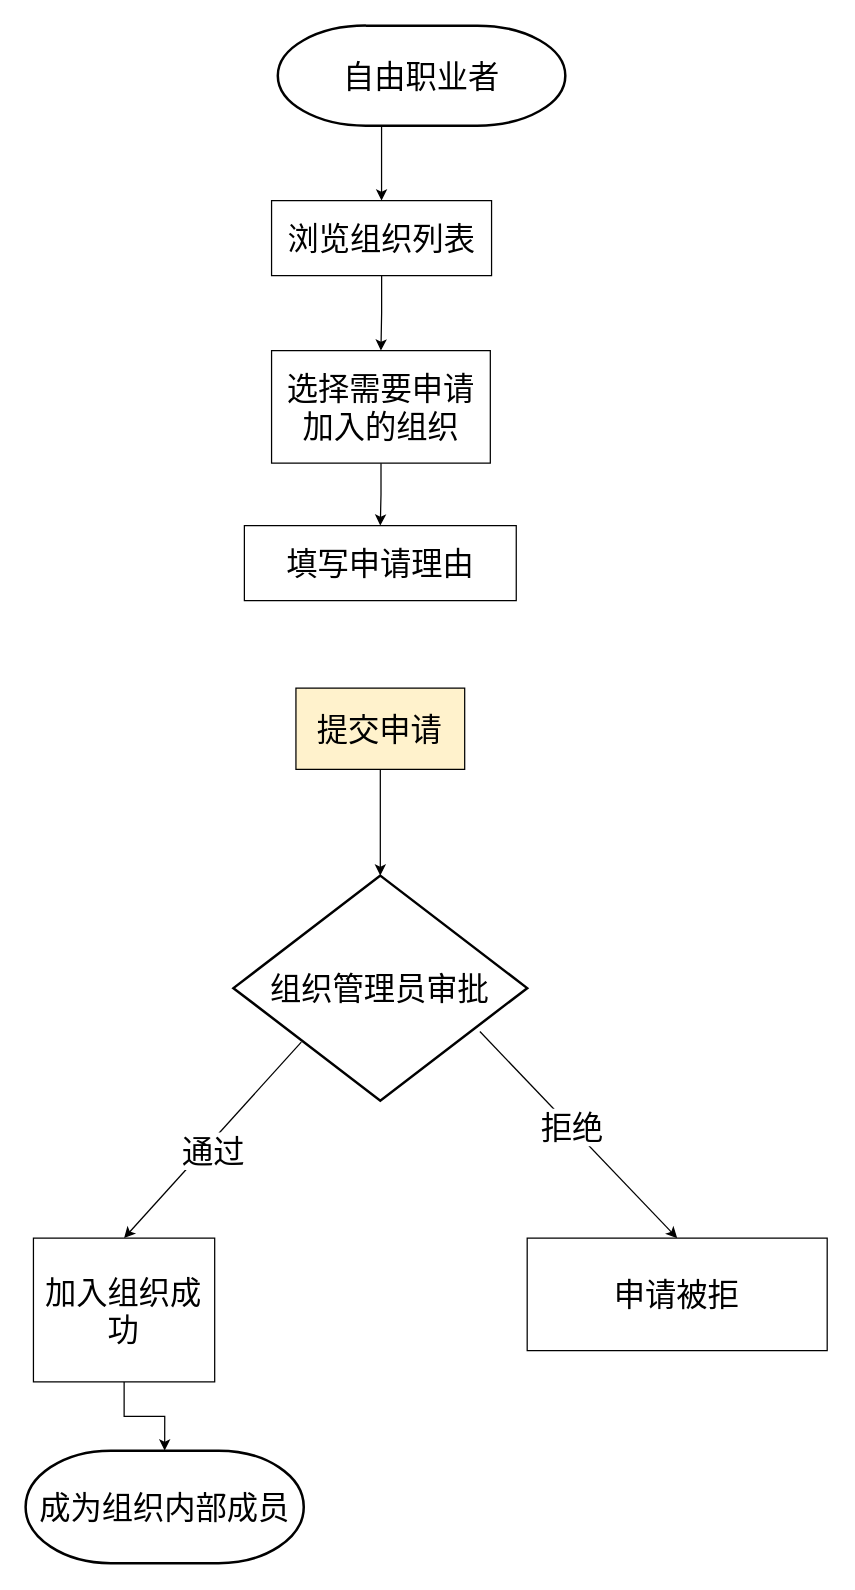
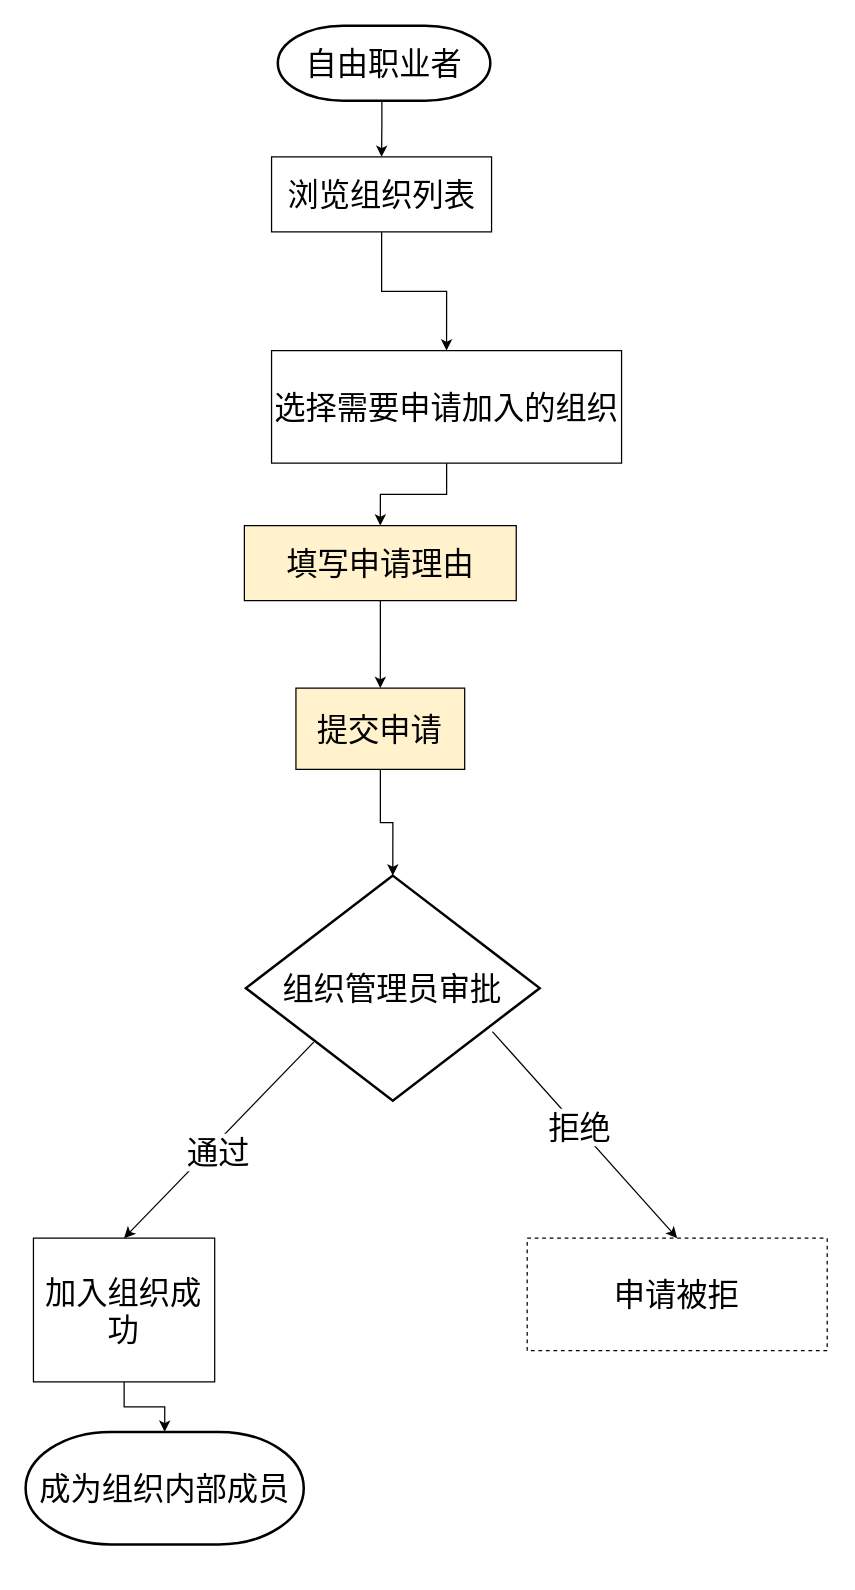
node "自由职业者": size 288x100 -> 213x75
node "浏览组织列表": moved (382, 238) -> (382, 194)
node "选择需要申请加入的组织": size 219x113 -> 350x113
node "填写申请理由": fillcolor #ffffff -> #fff2cc
edge "填写申请理由" -> "提交申请": added
node "组织管理员审批": moved (380, 988) -> (393, 988)
node "申请被拒": style solid -> dashed
node "成为组织内部成员": moved (165, 1507) -> (165, 1488)
